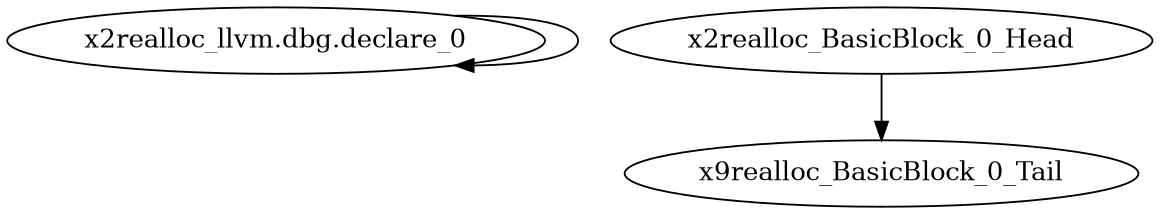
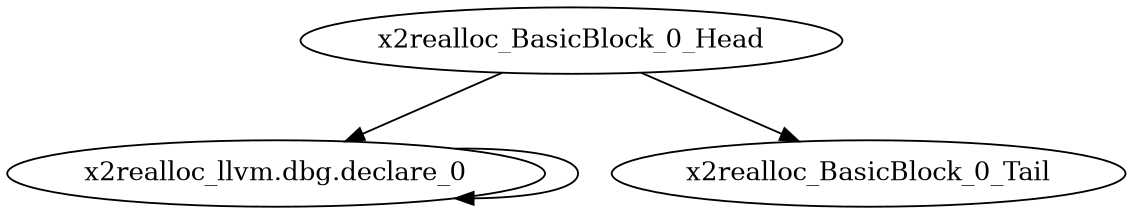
edge "x2realloc_BasicBlock_0_Head" -> "x2realloc_llvm.dbg.declare_0": added
node "x9realloc_BasicBlock_0_Tail": label "x9realloc_BasicBlock_0_Tail" -> "x2realloc_BasicBlock_0_Tail"
